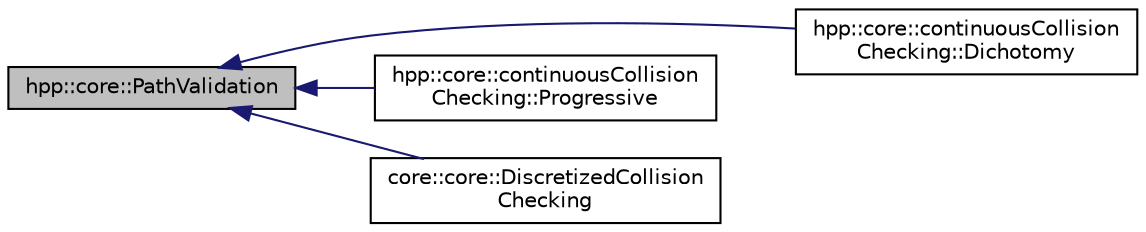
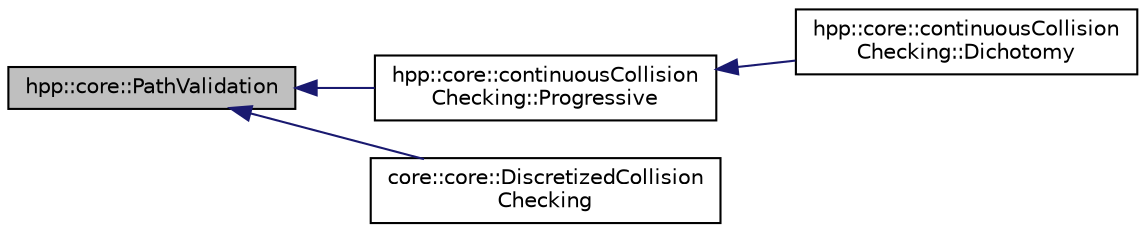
edge "hpp::core::continuousCollision Checking::Dichotomy" -> "hpp::core::PathValidation": now "hpp::core::continuousCollision Checking::Dichotomy" -> "hpp::core::continuousCollision Checking::Progressive"
